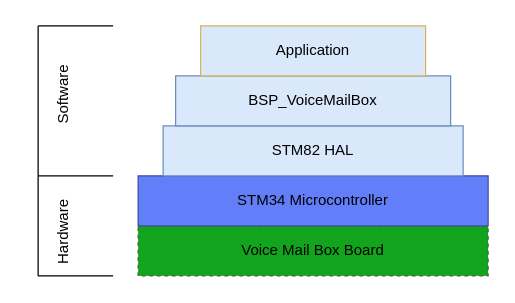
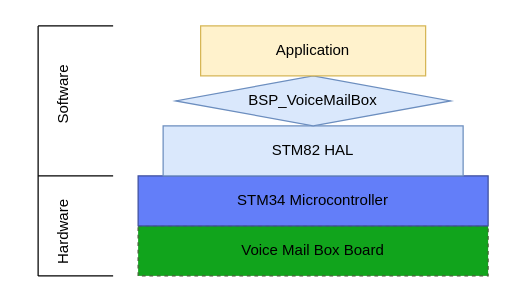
node "Application": fillcolor #dae8fc -> #fff2cc
node "BSP_VoiceMailBox": shape rectangle -> diamond
